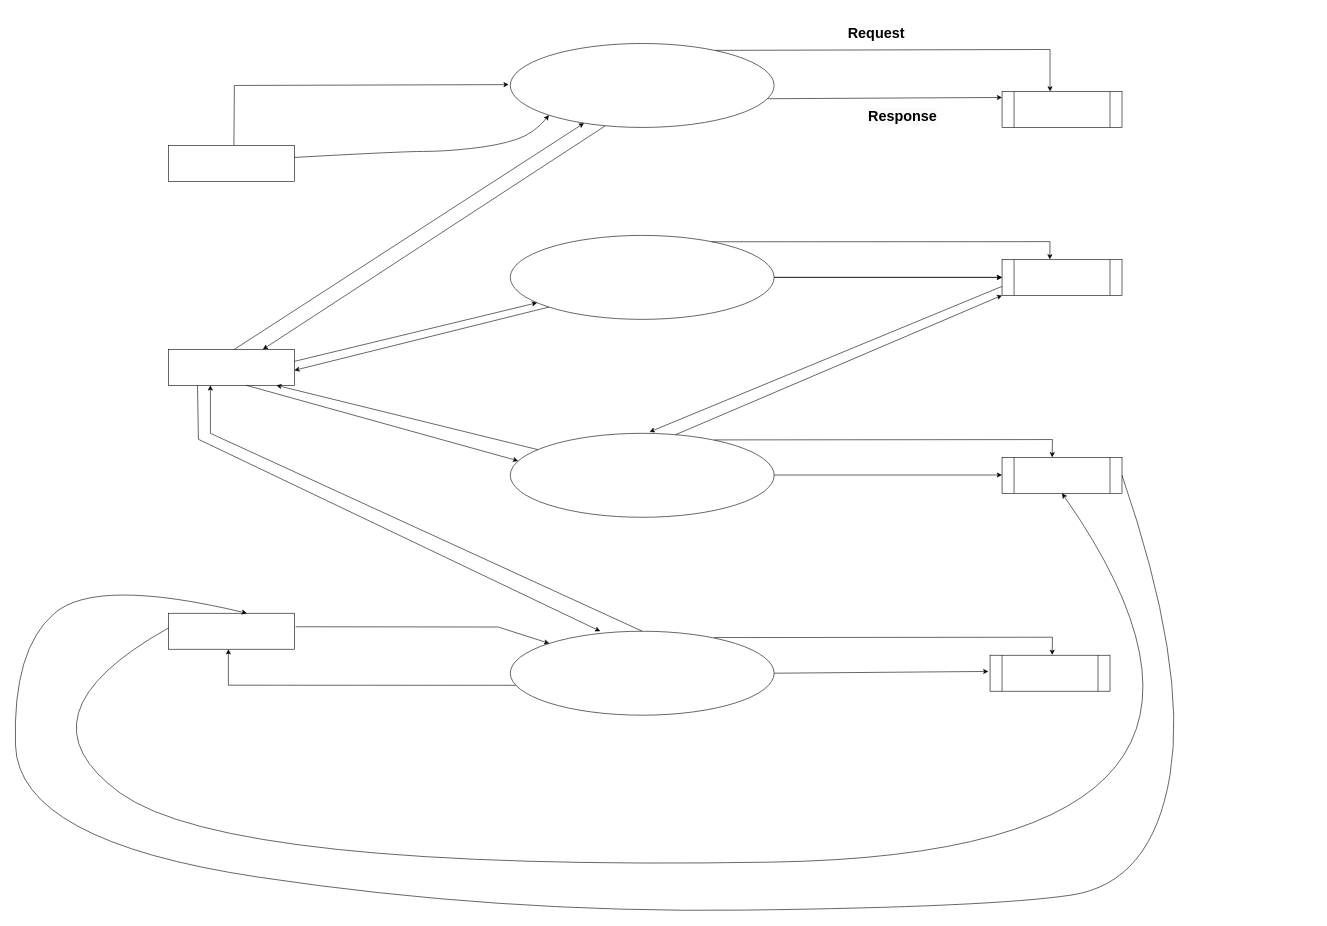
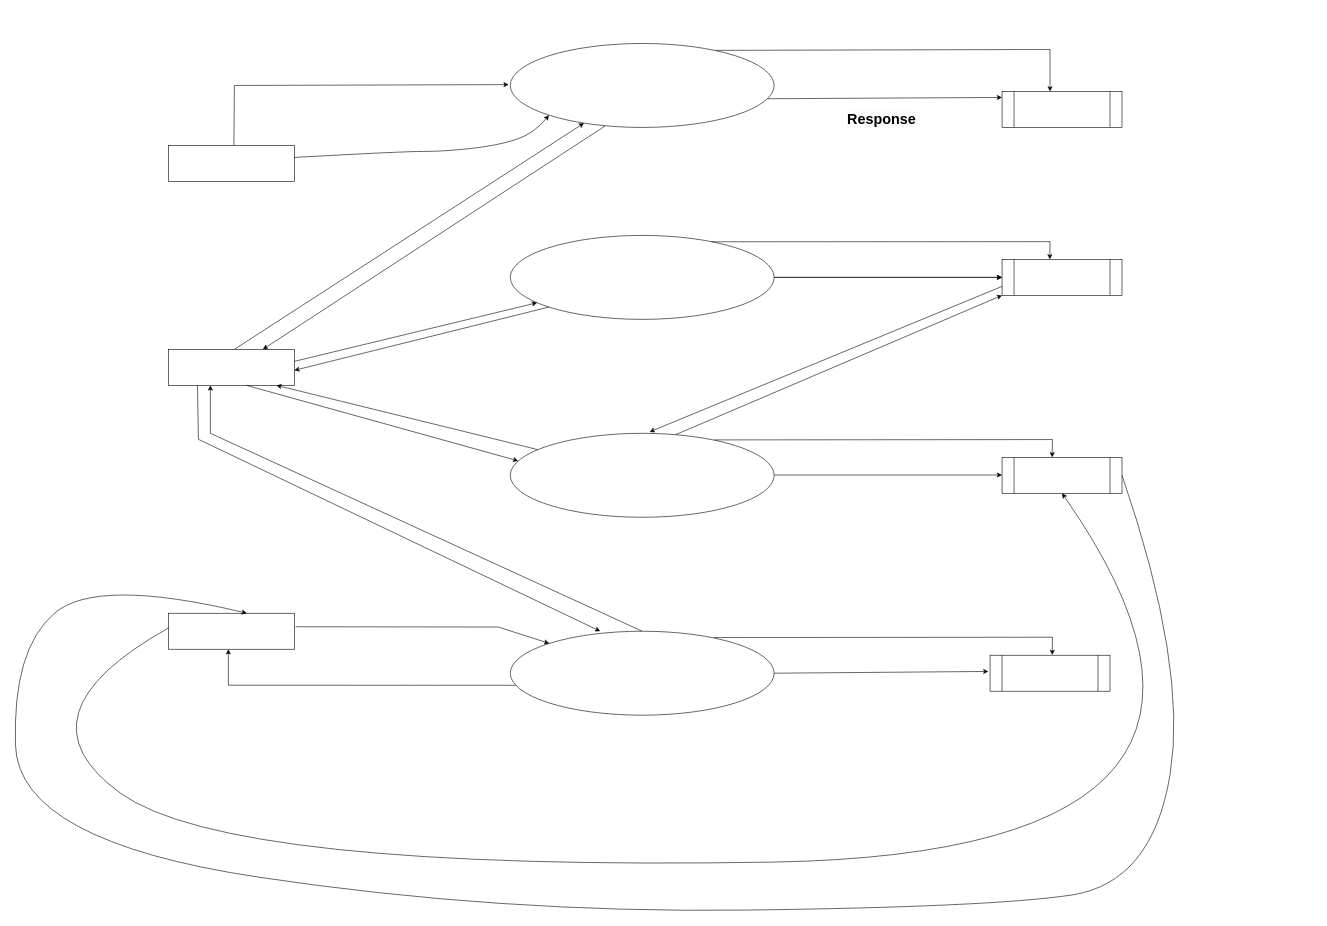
node "Request": removed
node "Response": moved (906, 119) -> (885, 122)
